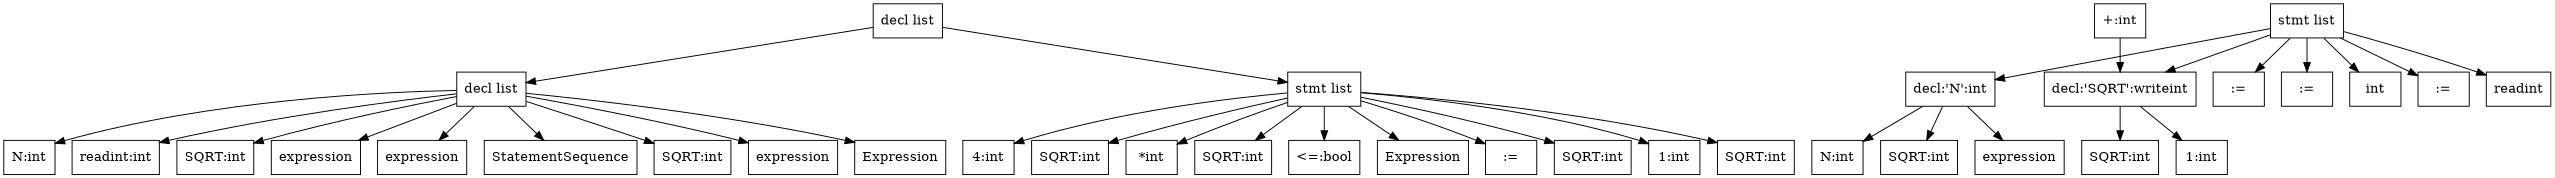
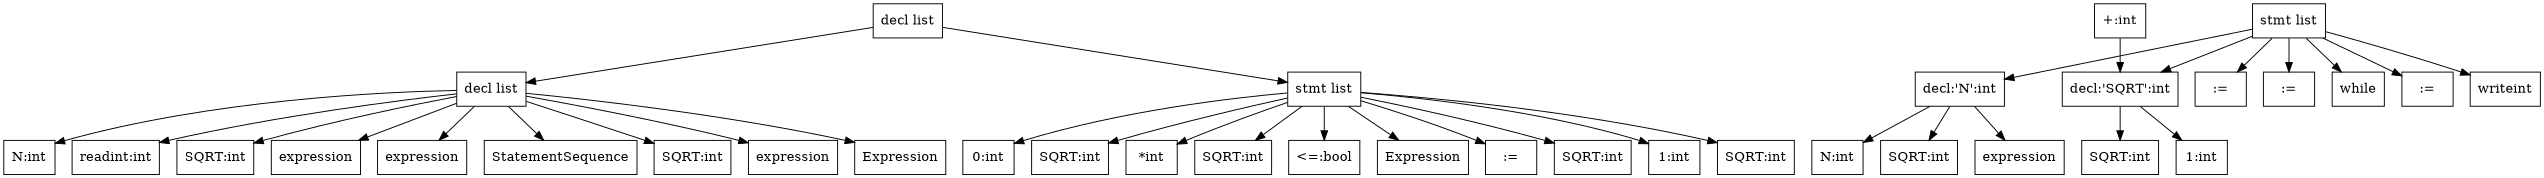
node "decl:'SQRT':writeint": label "decl:'SQRT':writeint" -> "decl:'SQRT':int"
node "int": label "int" -> "while"
node "readint": label "readint" -> "writeint"
node "4:int": label "4:int" -> "0:int"
